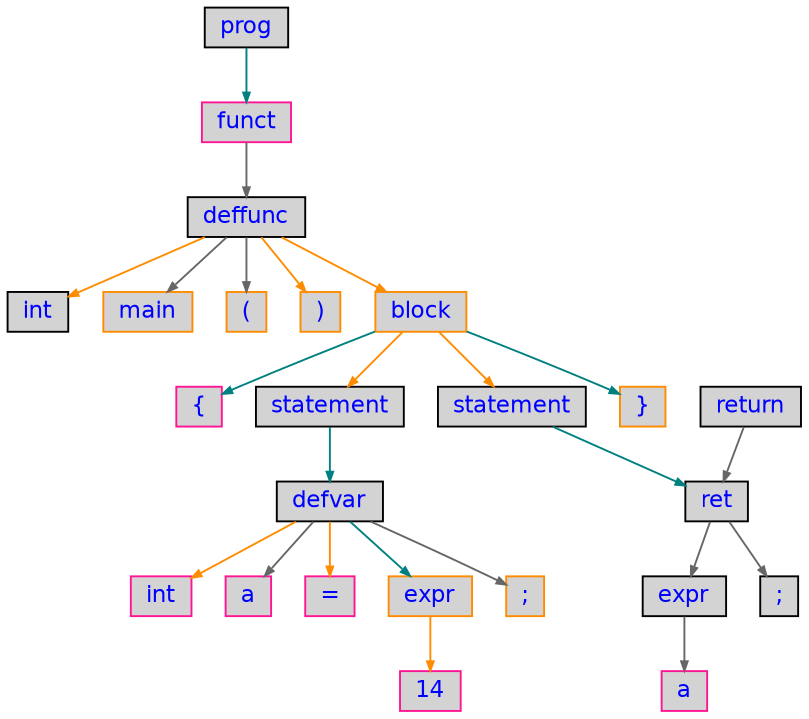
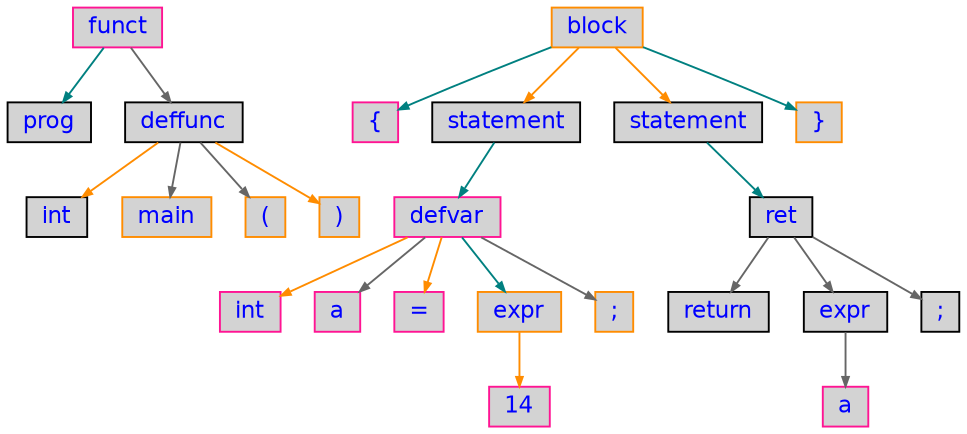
edge "prog" -> "funct": reversed
edge "deffunc" -> "block": removed
edge "return" -> "ret": reversed
node "defvar": color black -> deeppink
